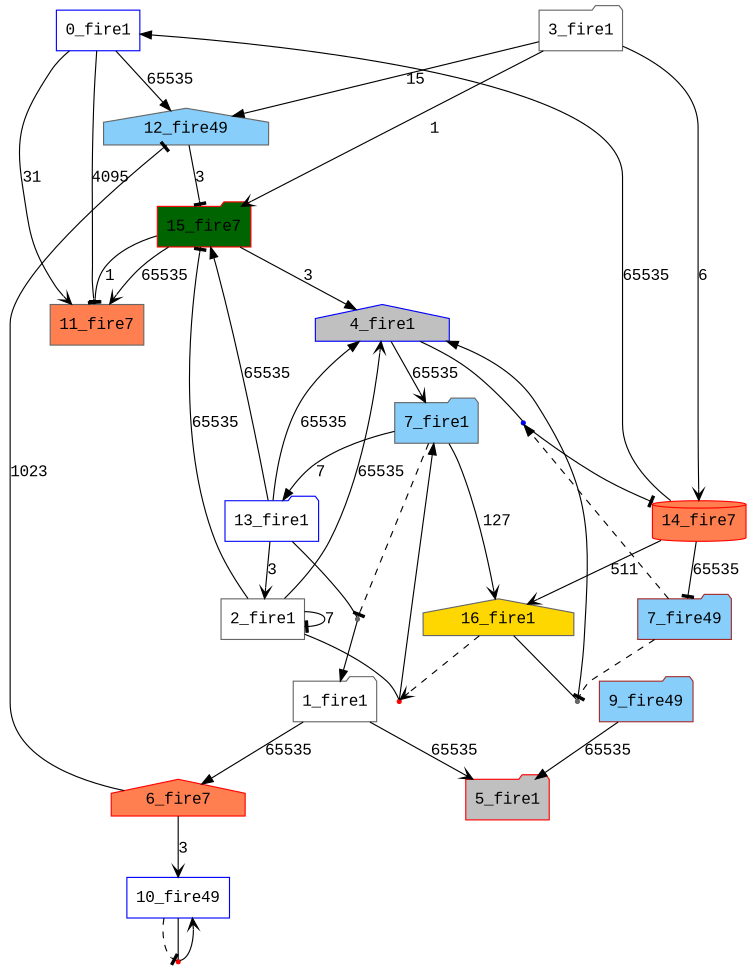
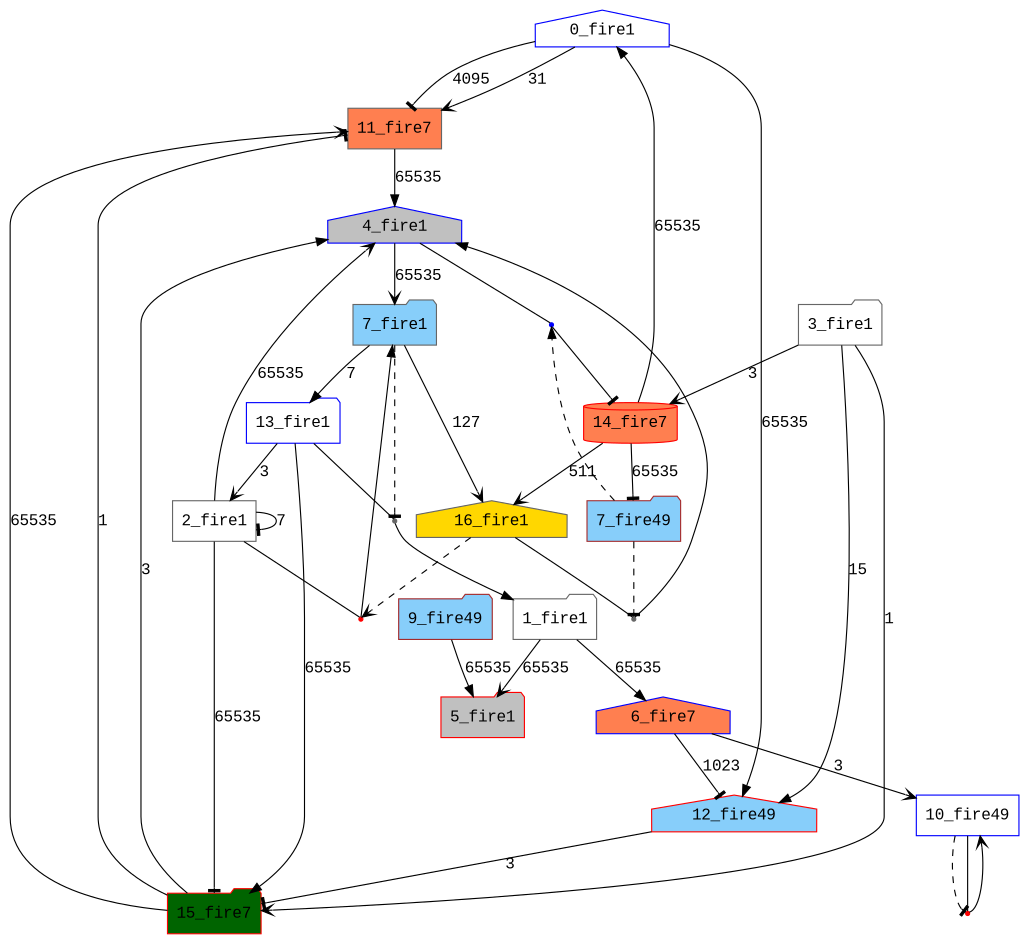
node "0_fire1": shape box -> house
node "12_fire49": color gray40 -> red
edge "3_fire1" -> "14_fire7": label "6" -> "3"
edge "13_fire1" -> "4_fire1": now "11_fire7" -> "4_fire1"
node "6_fire7": color red -> blue
